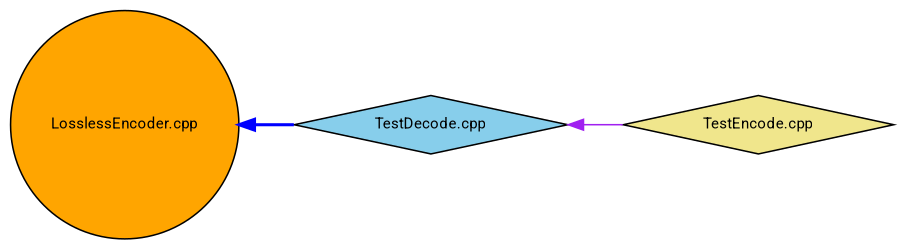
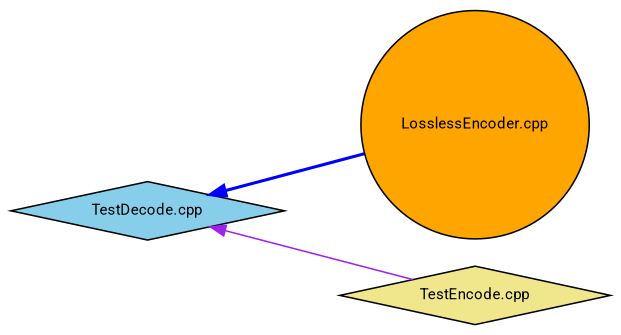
edge "TestDecode.cpp" -> "LosslessEncoder.cpp": reversed
